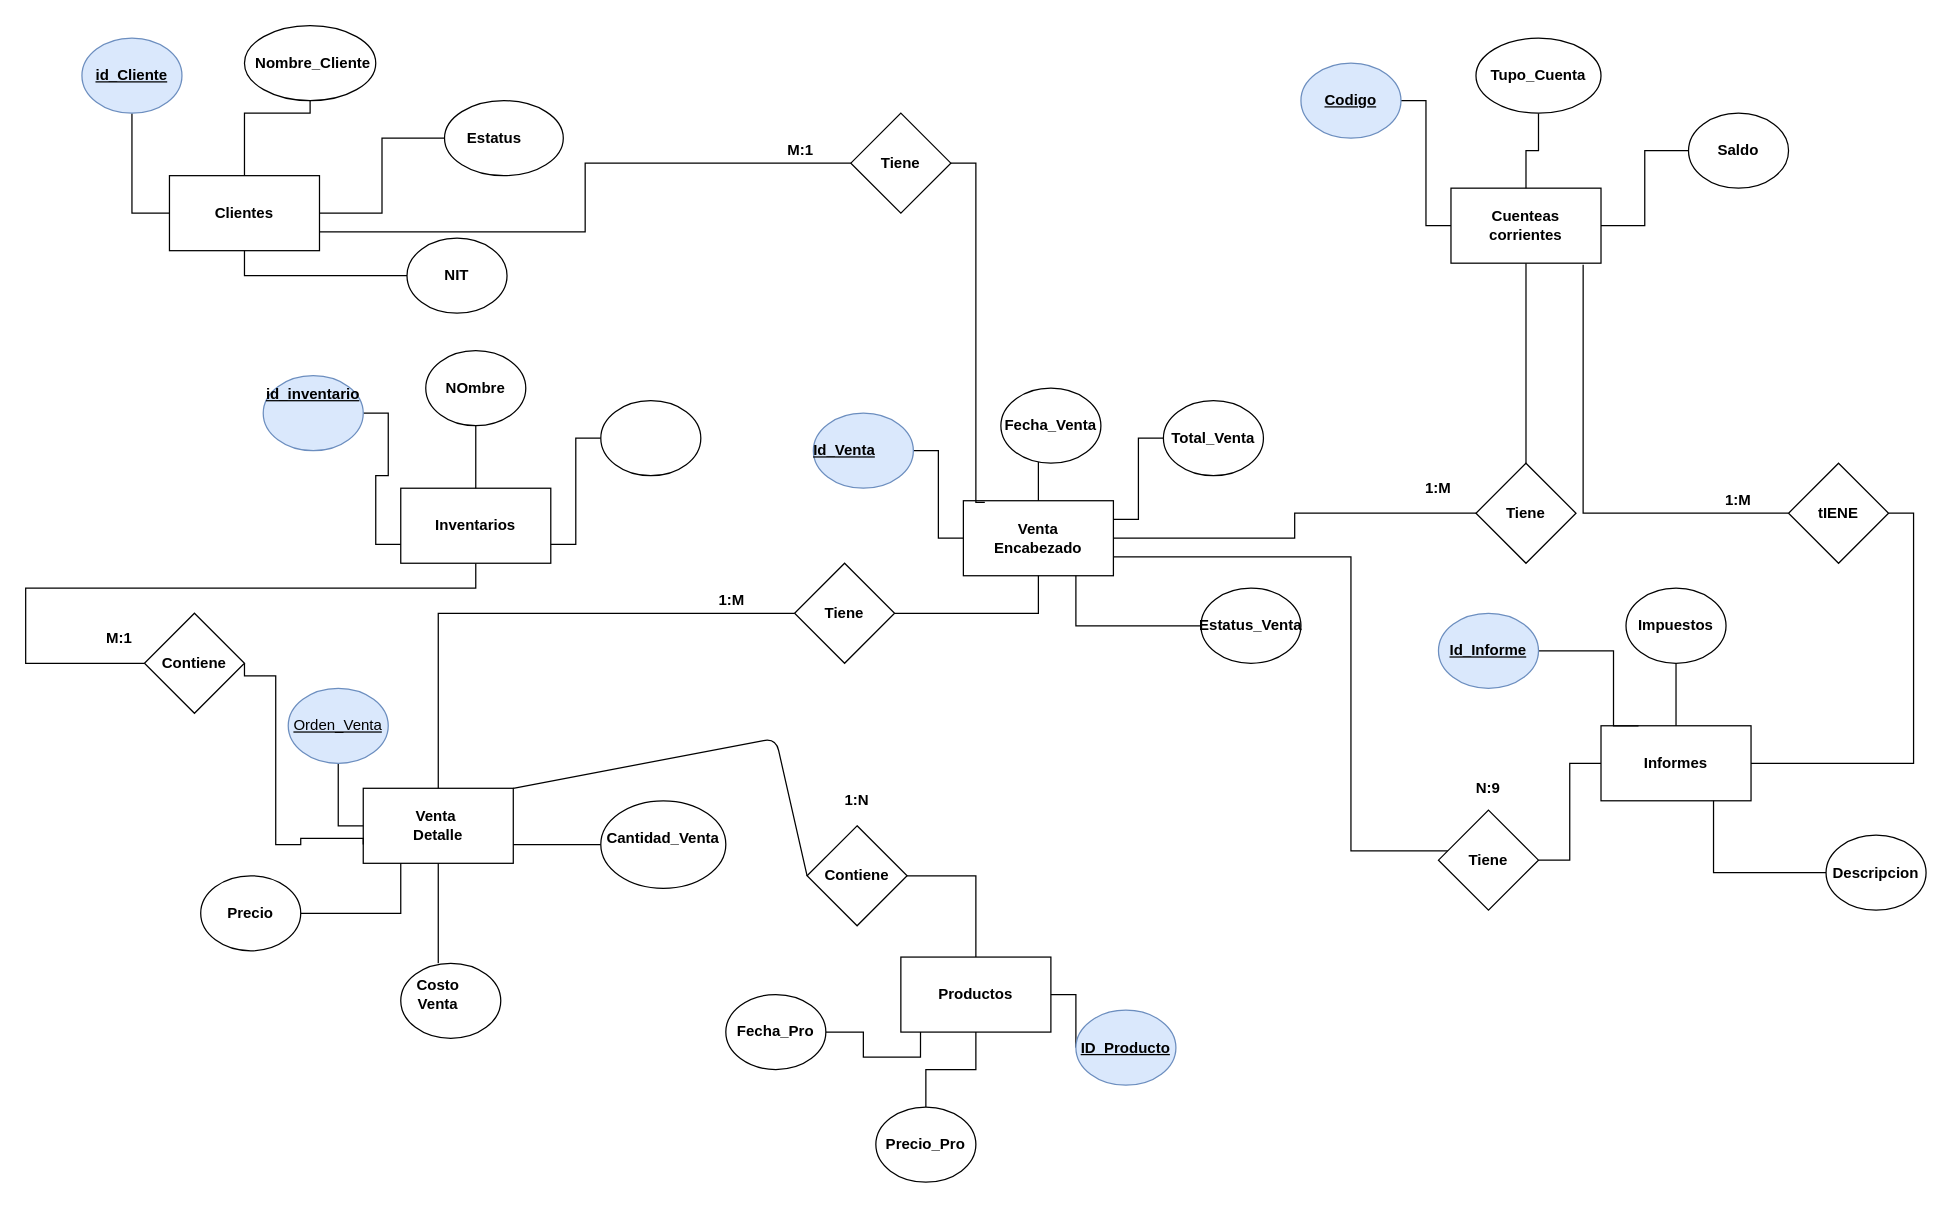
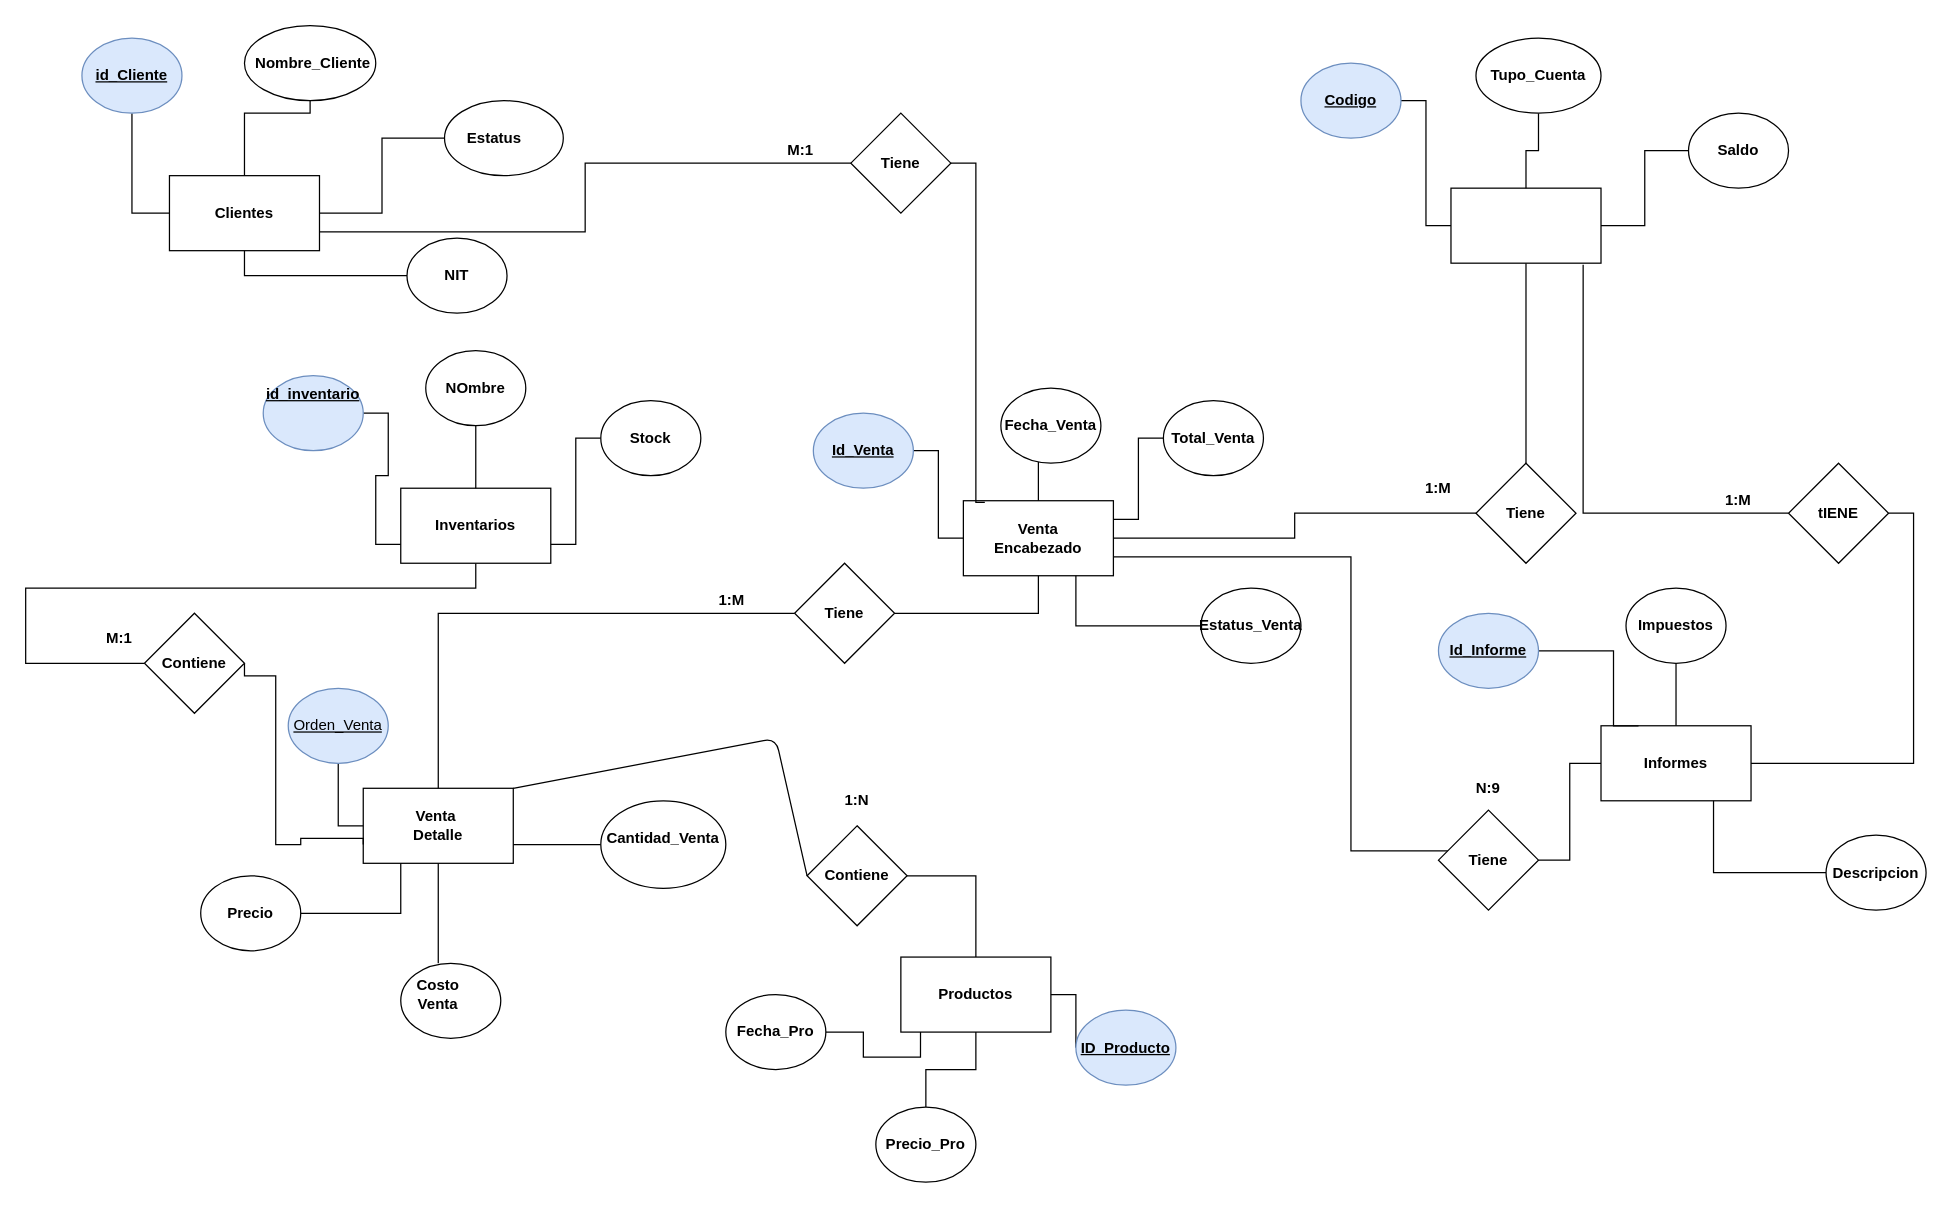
node "Cuenteas corrientes": removed
node "Stock": added
node "Id_Venta": moved (844, 451) -> (863, 451)
